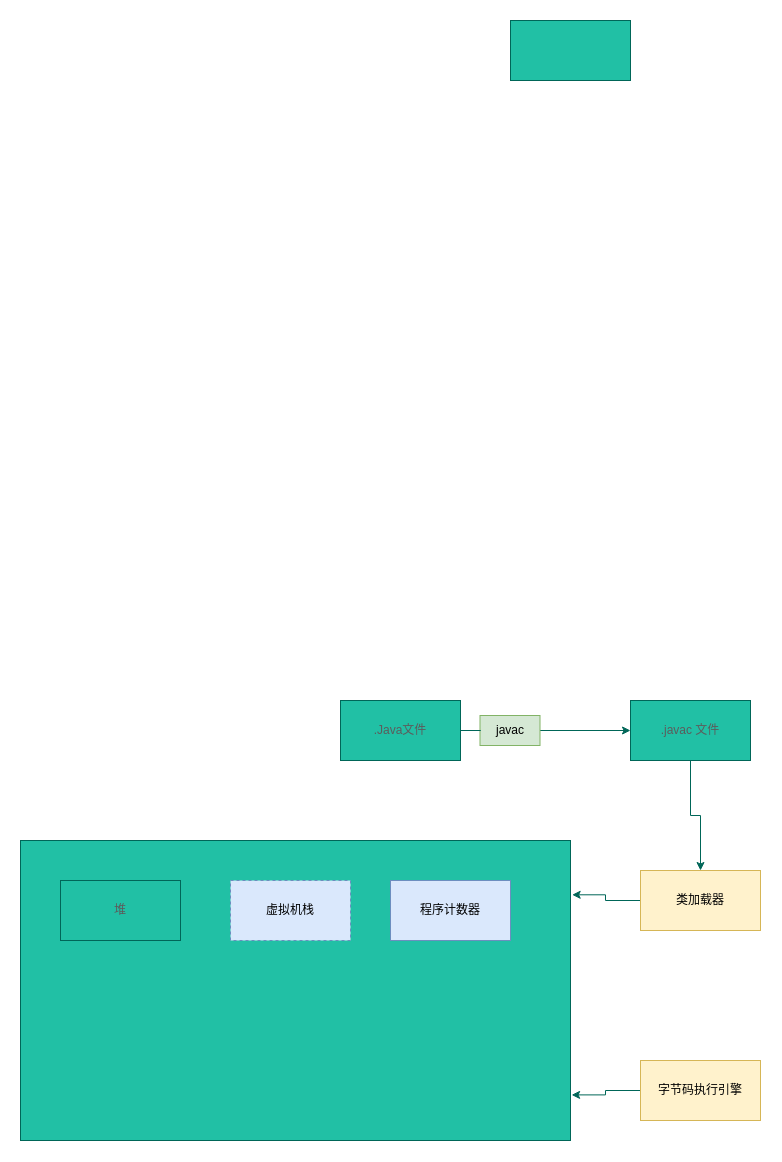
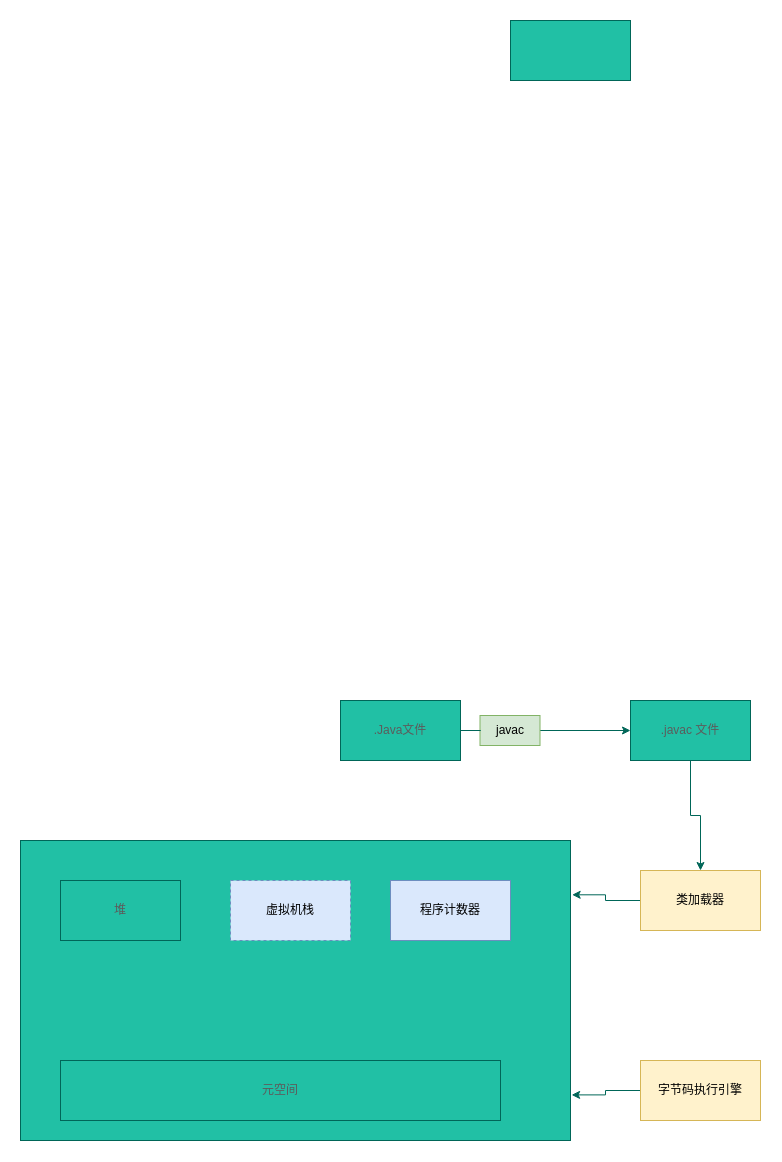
node "元空间": added
